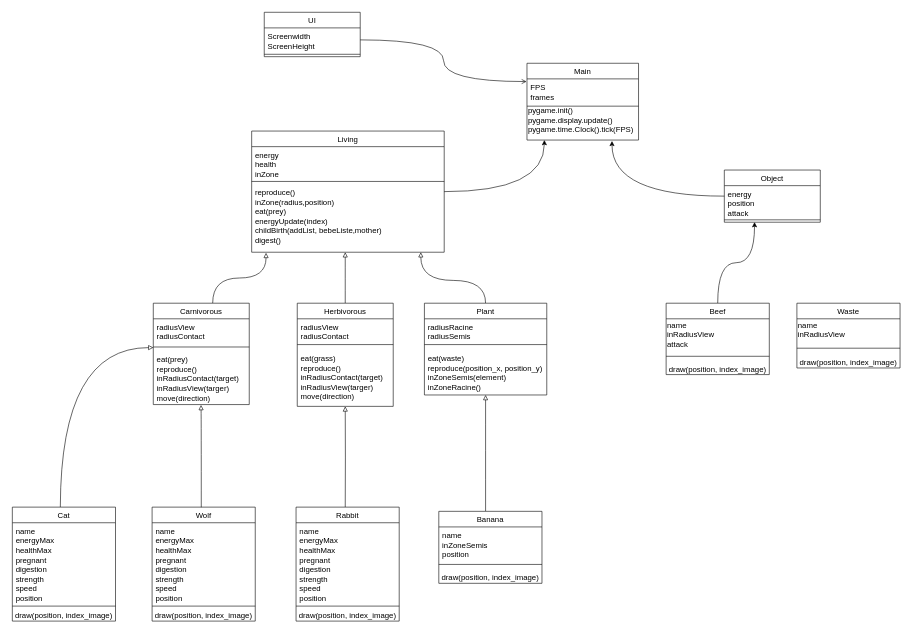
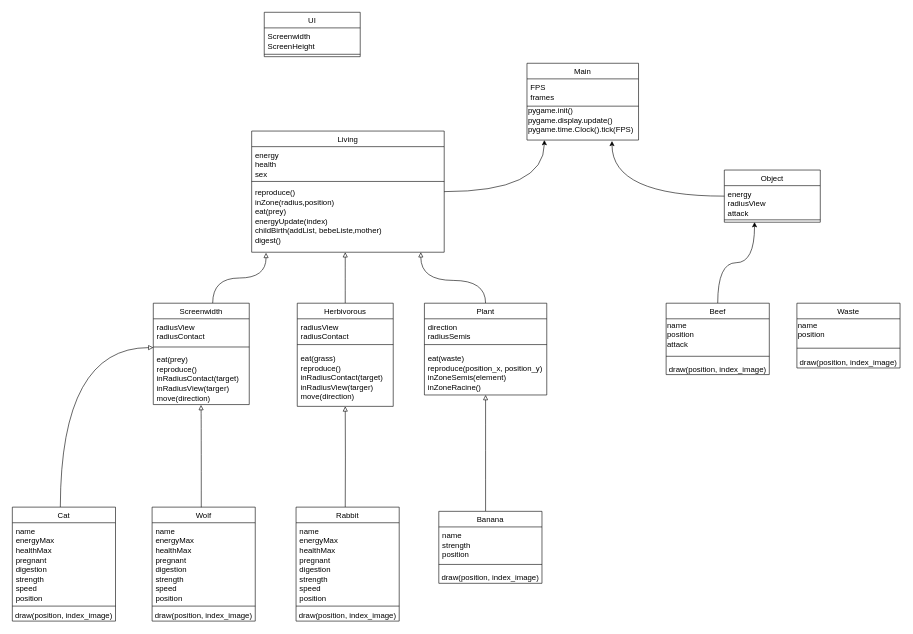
edge "Screenwidth ScreenHeight" -> "FPS frames": removed
node "energy health inZone": label "energy health inZone" -> "energy health sex"
node "energy position attack": label "energy position attack" -> "energy radiusView attack"
node "Carnivorous": label "Carnivorous" -> "Screenwidth"
node "name inRadiusView attack": label "name inRadiusView attack" -> "name position attack"
node "name inRadiusView": label "name inRadiusView" -> "name position"
node "radiusRacine radiusSemis": label "radiusRacine radiusSemis" -> "direction radiusSemis"
node "name inZoneSemis position": label "name inZoneSemis position" -> "name strength position"
